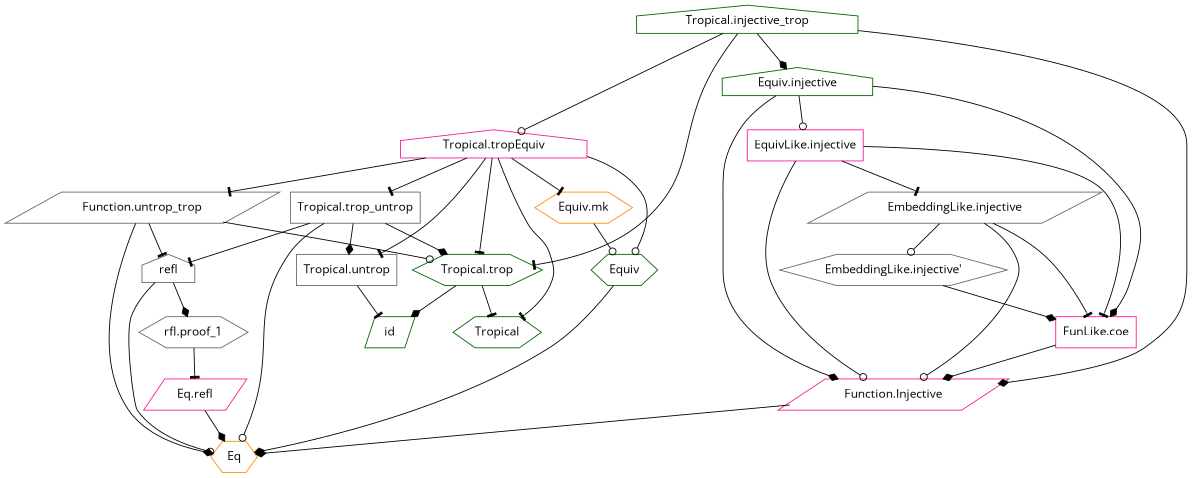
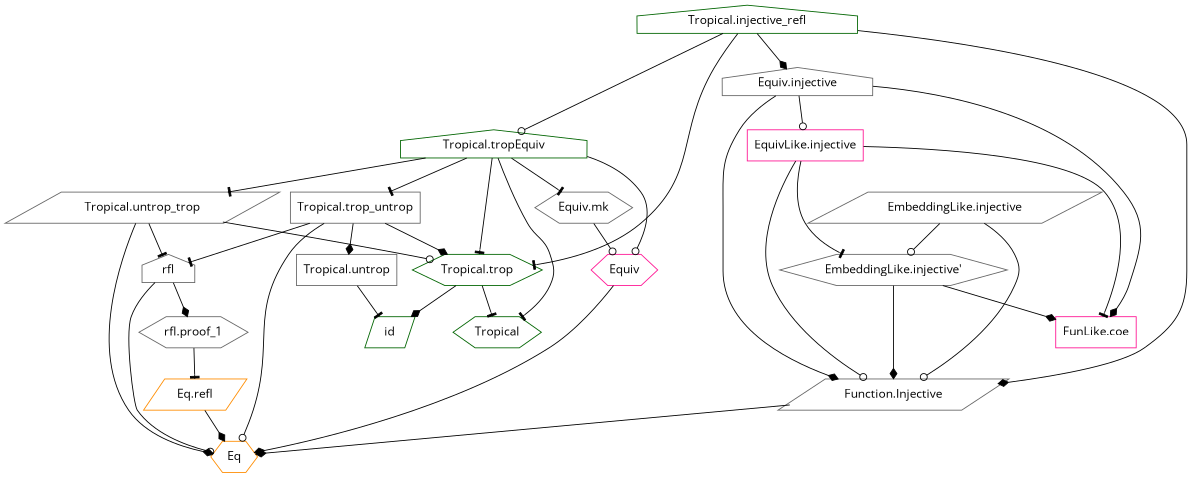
node "Tropical.injective_trop": label "Tropical.injective_trop" -> "Tropical.injective_refl"
node "Equiv.injective": color darkgreen -> gray40
node "Tropical.tropEquiv": color deeppink -> darkgreen
edge "EquivLike.injective" -> "EmbeddingLike.injective": now "EquivLike.injective" -> "EmbeddingLike.injective'"
node "Function.untrop_trop": label "Function.untrop_trop" -> "Tropical.untrop_trop"
node "Equiv.mk": color darkorange -> gray40
edge "Tropical.tropEquiv" -> "Tropical.untrop": removed
edge "EmbeddingLike.injective" -> "FunLike.coe": removed
node "refl": label "refl" -> "rfl"
node "Equiv": color darkgreen -> deeppink
edge "FunLike.coe" -> "Function.Injective": now "EmbeddingLike.injective'" -> "Function.Injective"
node "Eq.refl": color deeppink -> darkorange
node "Function.Injective": color deeppink -> gray40
